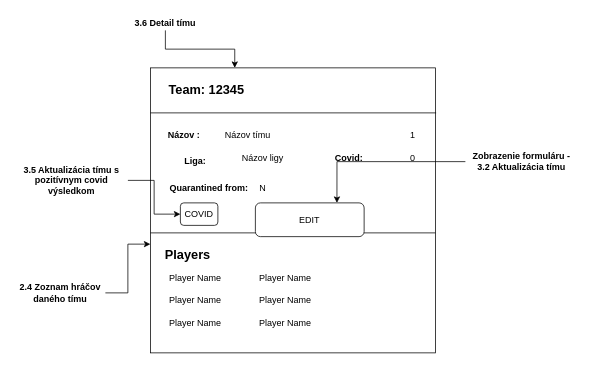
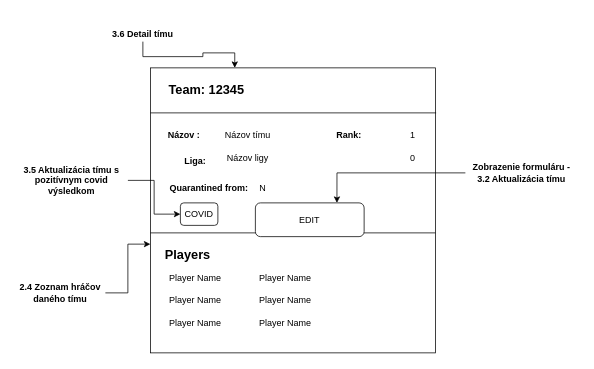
node "3.6 Detail tímu": moved (165, 23) -> (143, 34)
node "Rank:": added
node "Názov ligy": moved (263, 158) -> (248, 158)
node "Covid:": removed
node "Zobrazenie formuláru - 3.2 Aktualizácia tímu": moved (522, 162) -> (522, 173)
